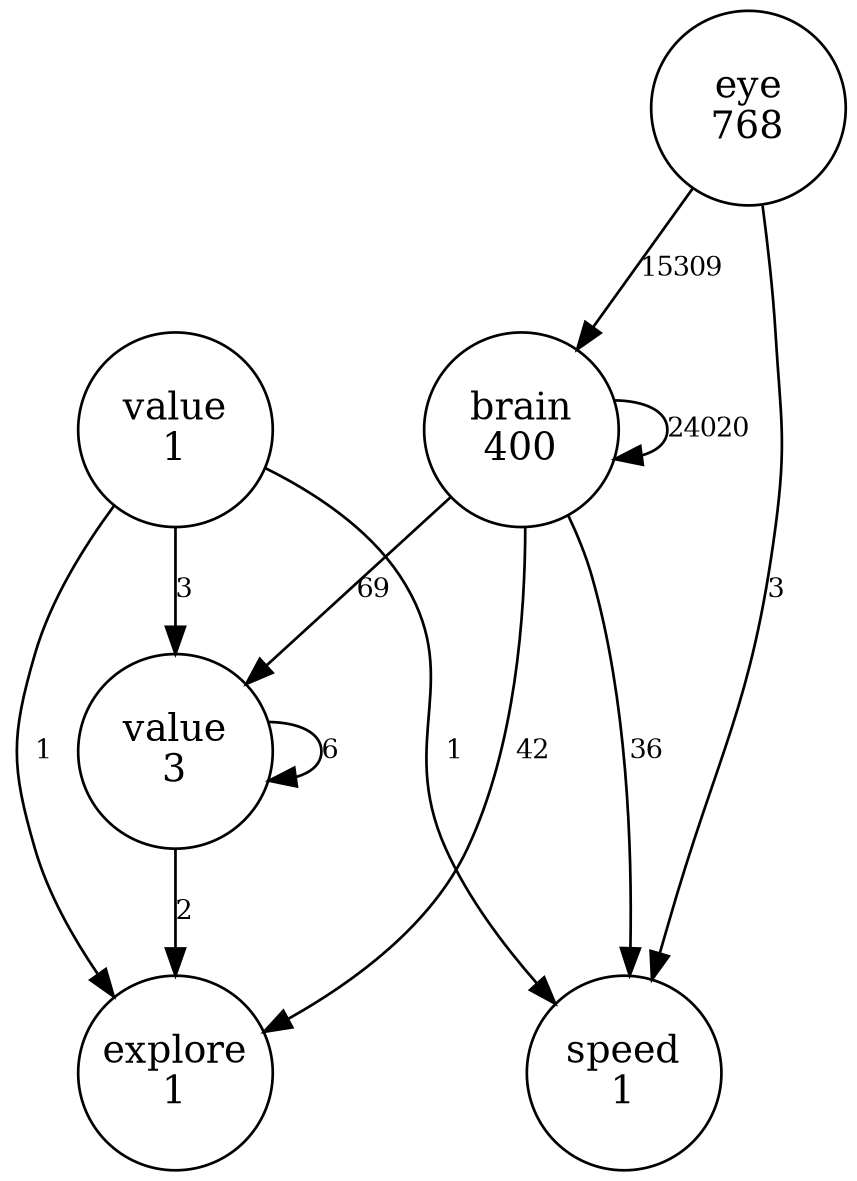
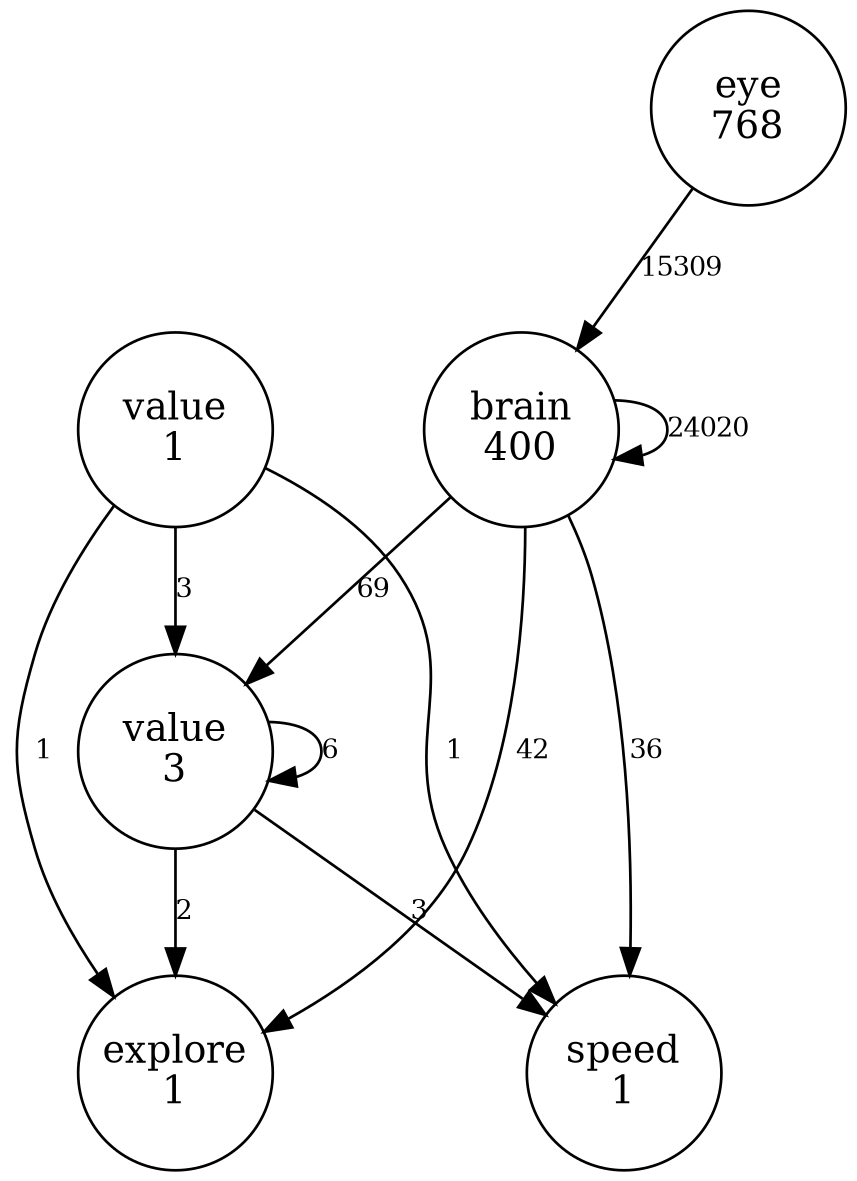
edge "eye 768" -> "speed 1": now "value 3" -> "speed 1"
